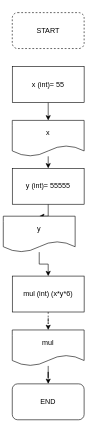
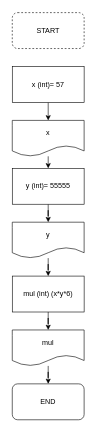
node "x (int)= 55": label "x (int)= 55" -> "x (int)= 57"
node "y": moved (39, 234) -> (48, 240)
edge "mul (int) (x*y*6)" -> "mul": style dashed -> solid
